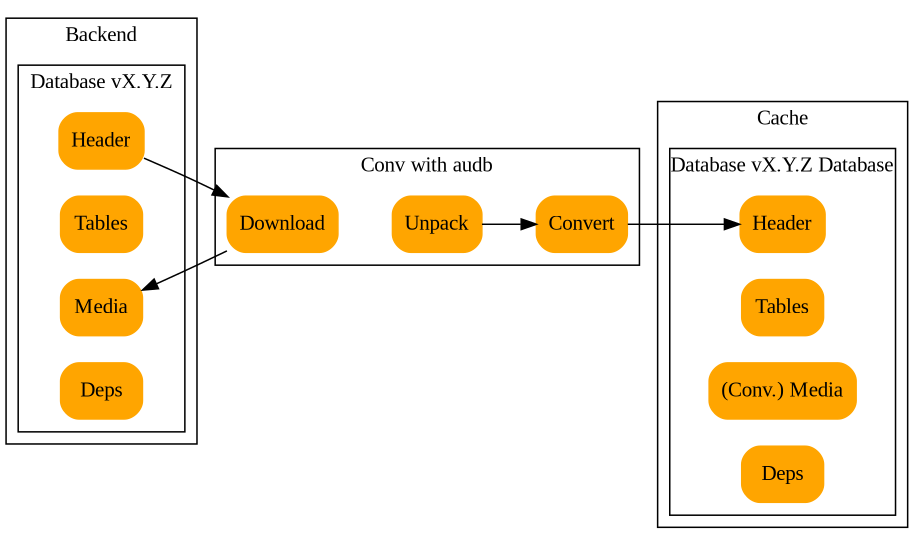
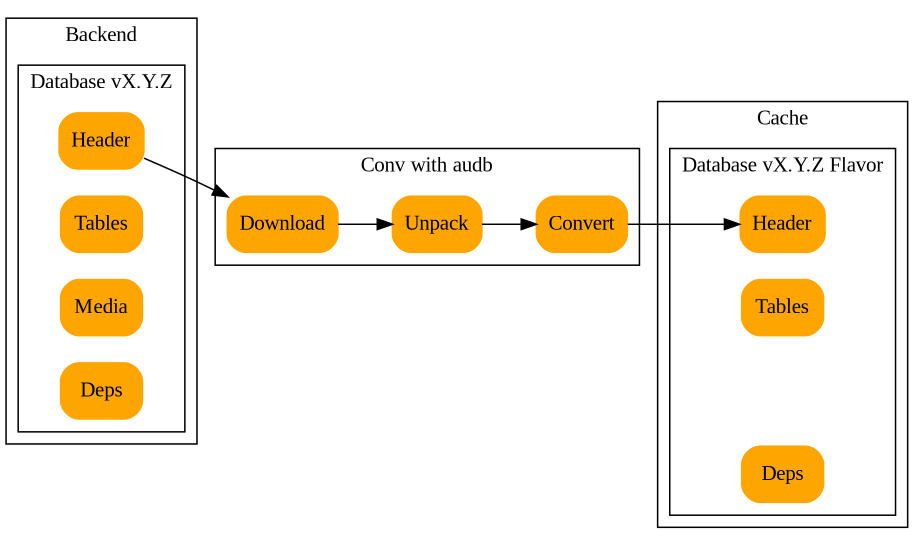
cluster "Database vX.Y.Z Database": label "Database vX.Y.Z Database" -> "Database vX.Y.Z Flavor"
edge "Download" -> "Media": now "Download" -> "Unpack"
node "(Conv.) Media": removed
